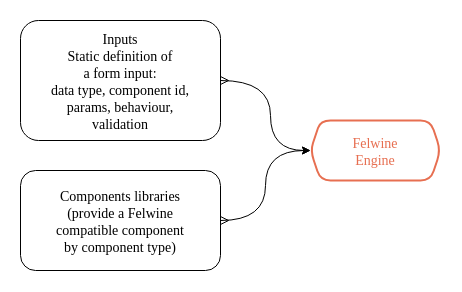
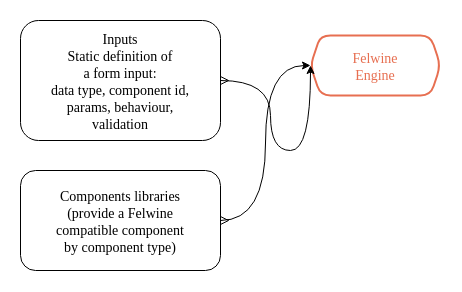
node "Felwine Engine": moved (376, 151) -> (376, 66)
